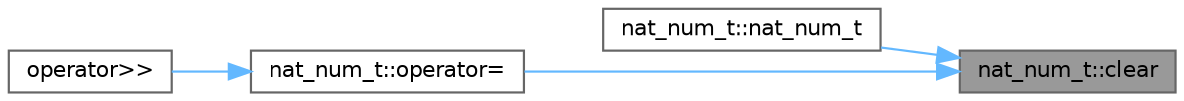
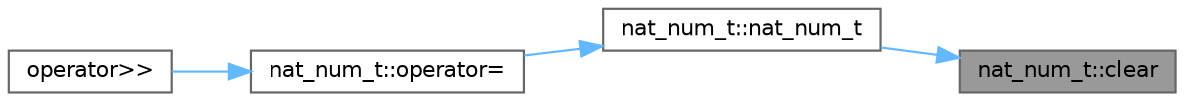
edge "nat_num_t::operator=" -> "nat_num_t::clear": now "nat_num_t::operator=" -> "nat_num_t::nat_num_t"
